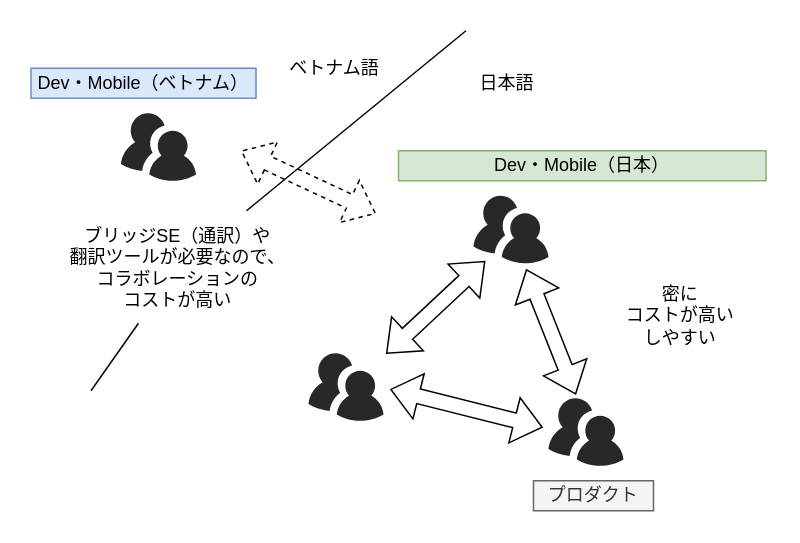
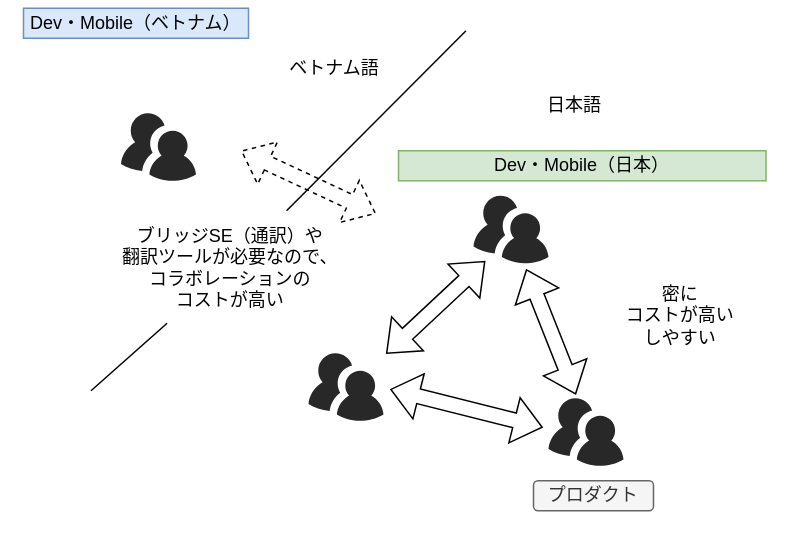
node "Dev・Mobile（ベトナム）": moved (143, 83) -> (136, 23)
node "日本語": moved (507, 83) -> (575, 106)
node "ブリッジSE（通訳）や 翻訳ツールが必要なので、 コラボレーションの コストが高い": moved (178, 267) -> (230, 267)
node "プロダクト": shape rectangle -> rounded rectangle
